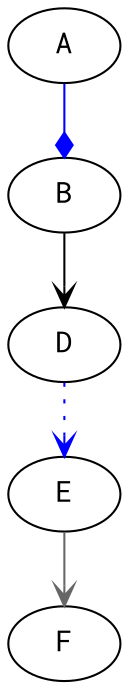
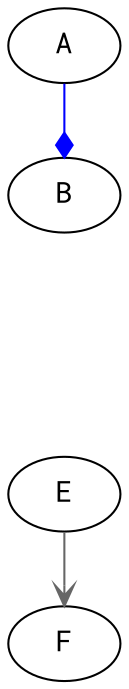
node "D": removed
